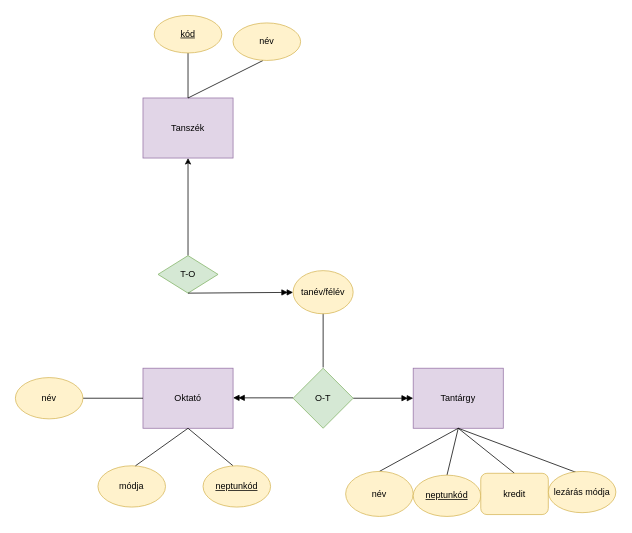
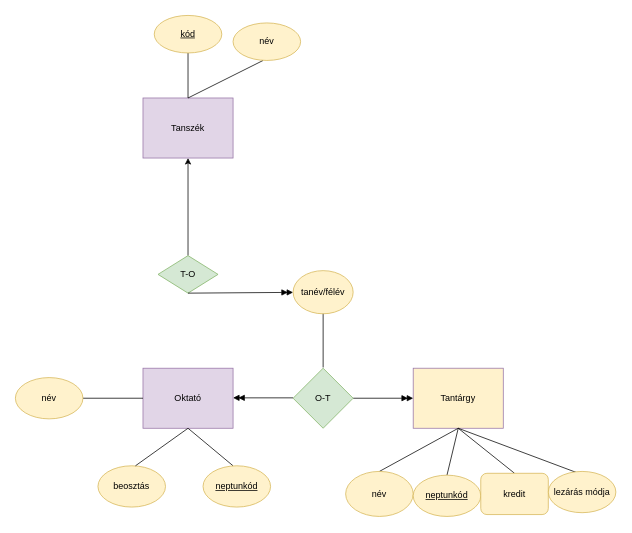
node "Tantárgy": fillcolor #e1d5e7 -> #fff2cc
node "módja": label "módja" -> "beosztás"
